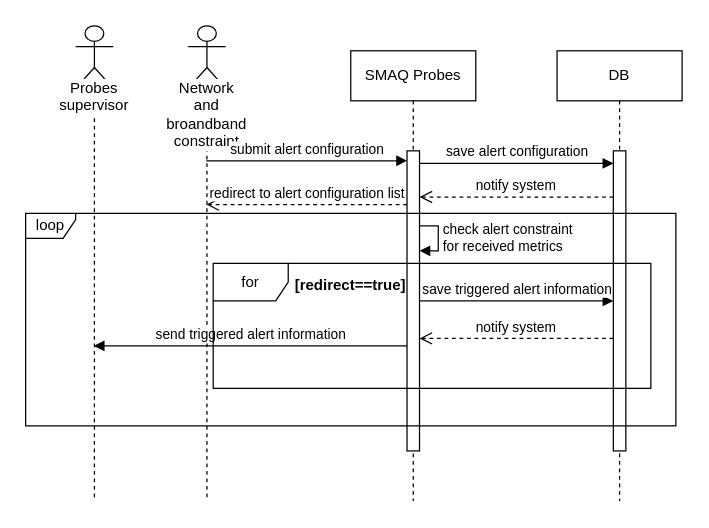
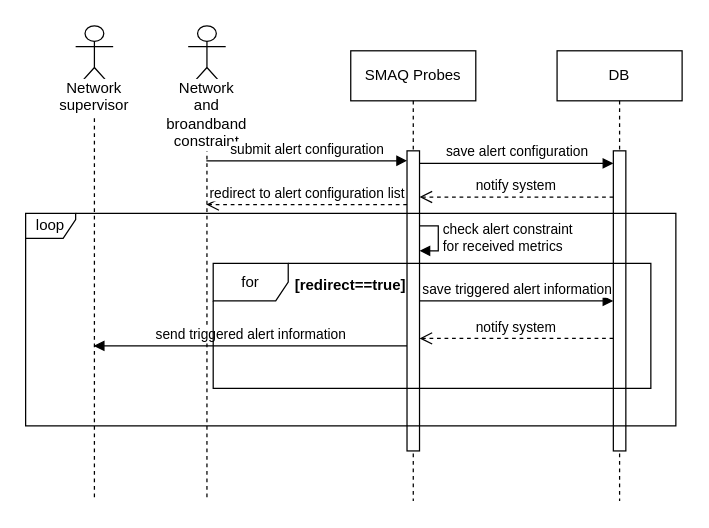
node "Probes supervisor": label "Probes supervisor" -> "Network supervisor"
